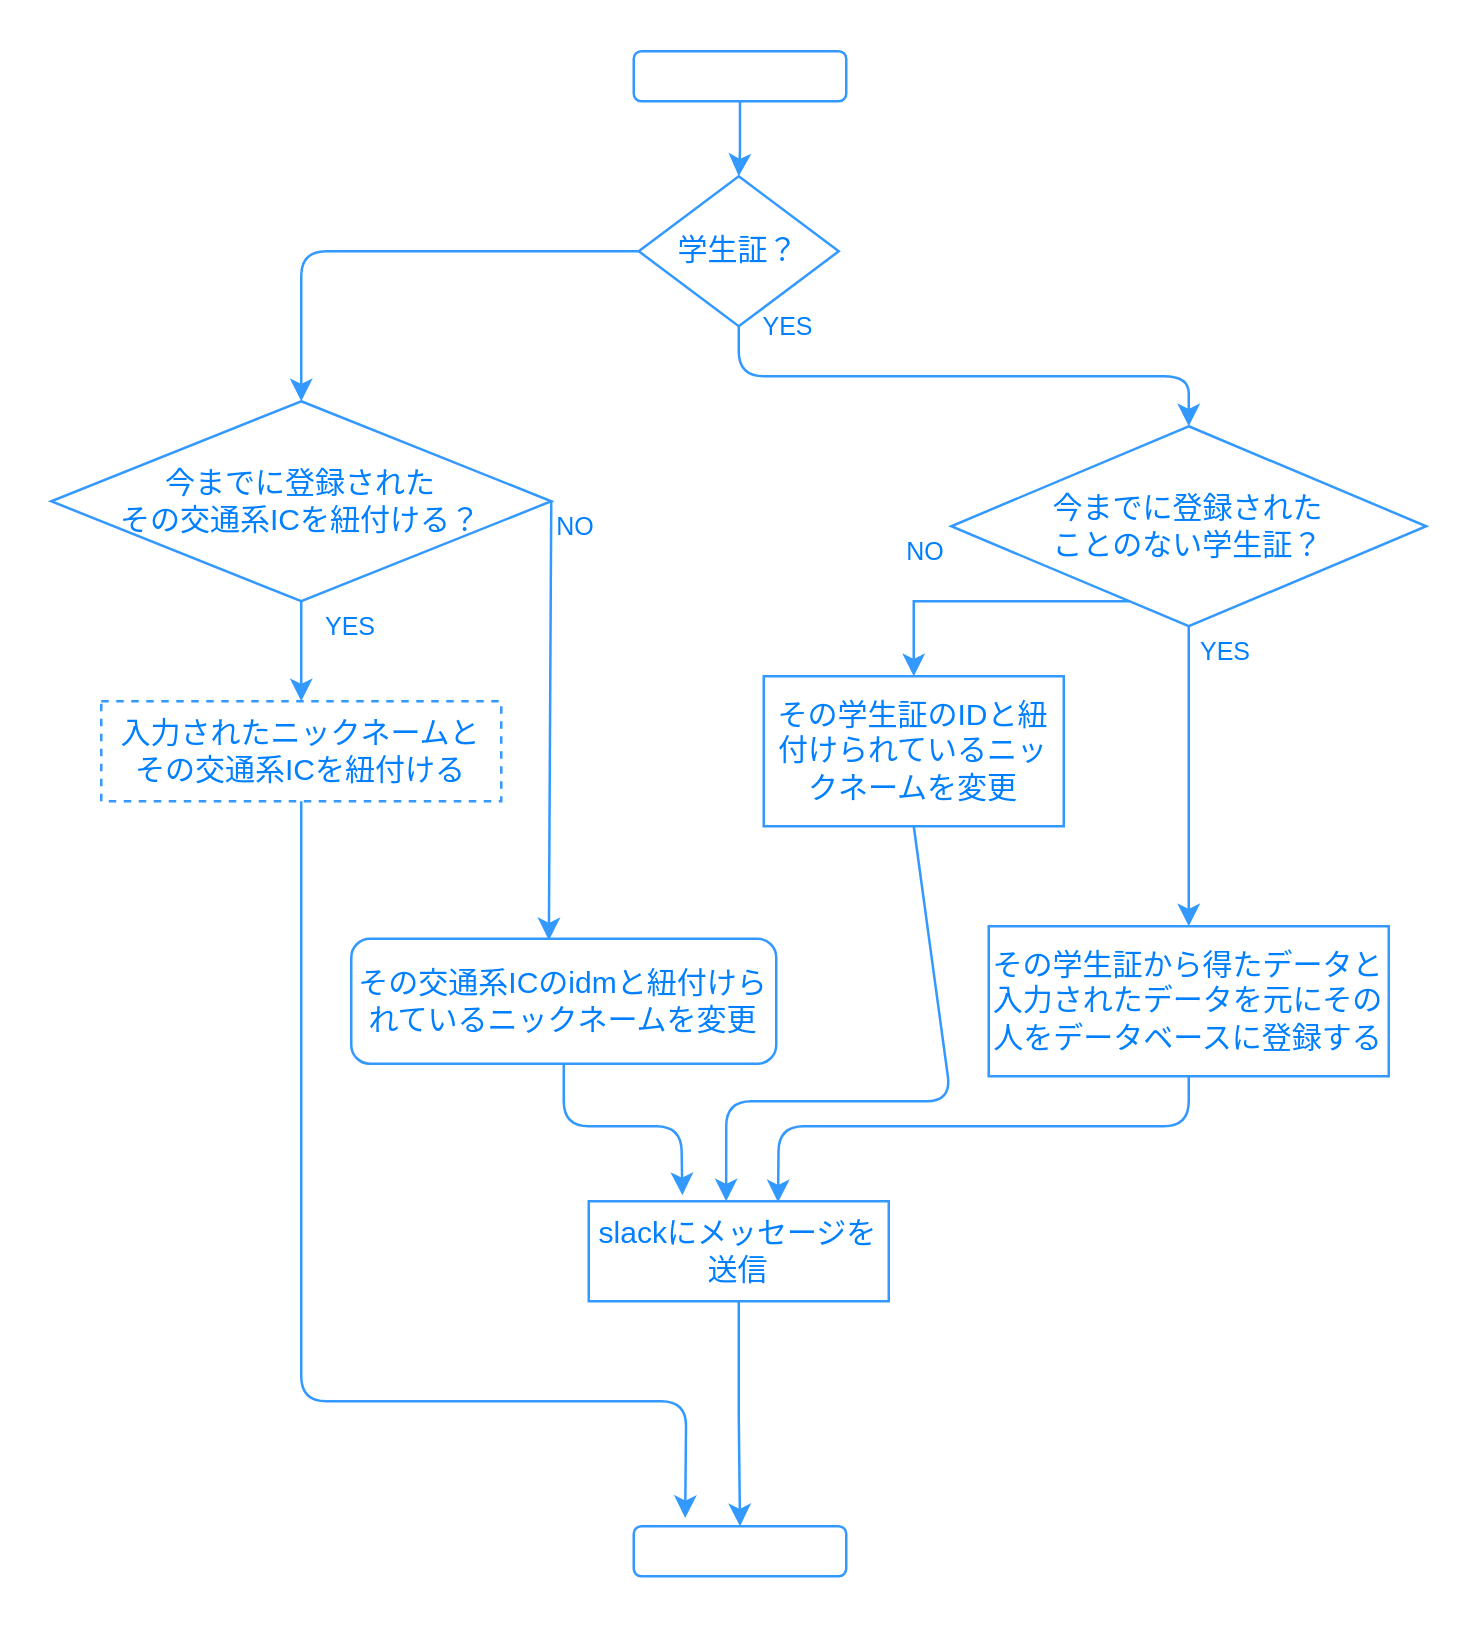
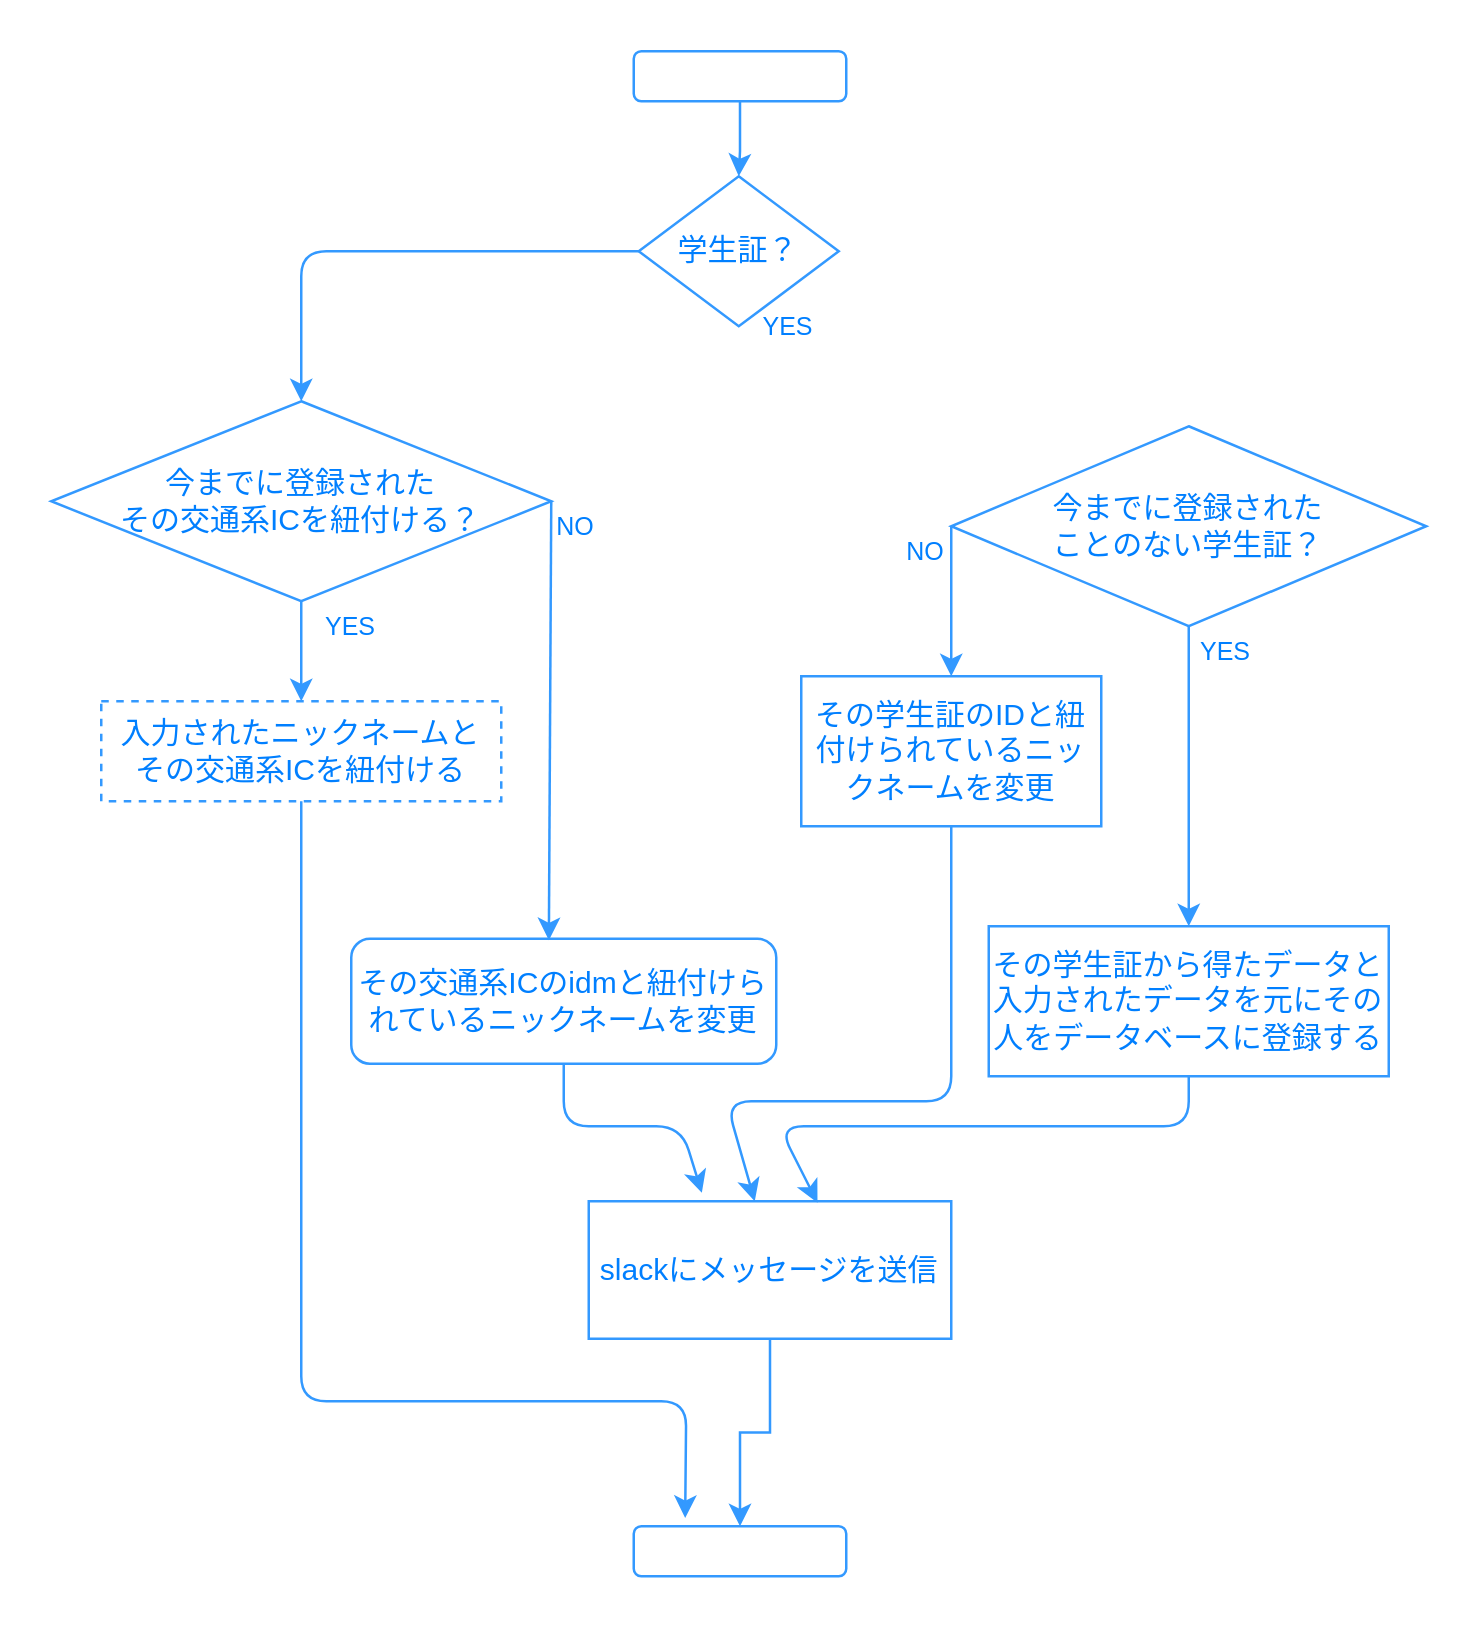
edge "学生証？" -> "今までに登録された ことのない学生証？": removed
node "その学生証のIDと紐付けられているニックネームを変更": moved (914, 751) -> (951, 751)
node "slackにメッセージを送信": size 300x100 -> 363x138
